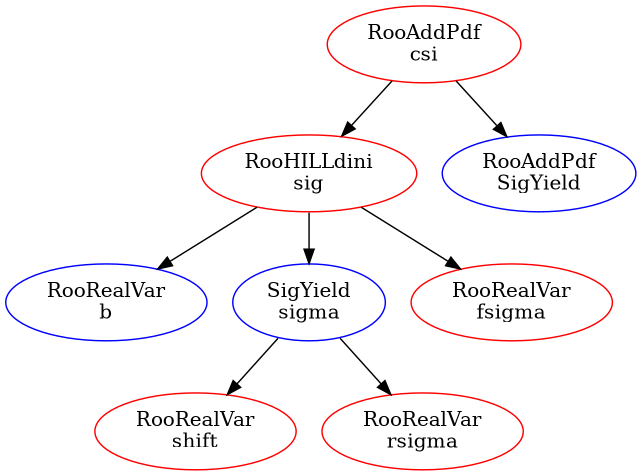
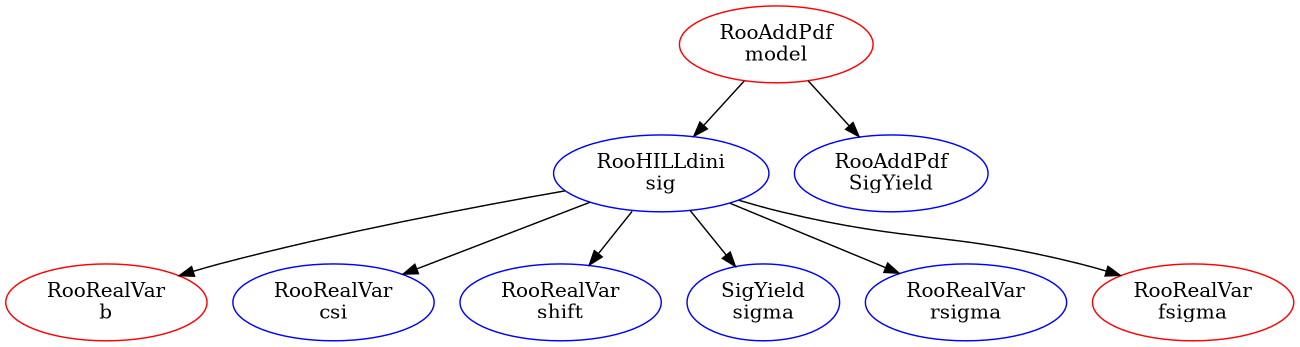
node "RooAddPdf csi": label "RooAddPdf csi" -> "RooAddPdf model"
node "RooHILLdini sig": color red -> blue
node "RooRealVar b": color blue -> red
node "RooRealVar csi": added
edge "SigYield sigma" -> "RooRealVar shift": now "RooHILLdini sig" -> "RooRealVar shift"
edge "SigYield sigma" -> "RooRealVar rsigma": now "RooHILLdini sig" -> "RooRealVar rsigma"
node "RooRealVar shift": color red -> blue
node "RooRealVar rsigma": color red -> blue
